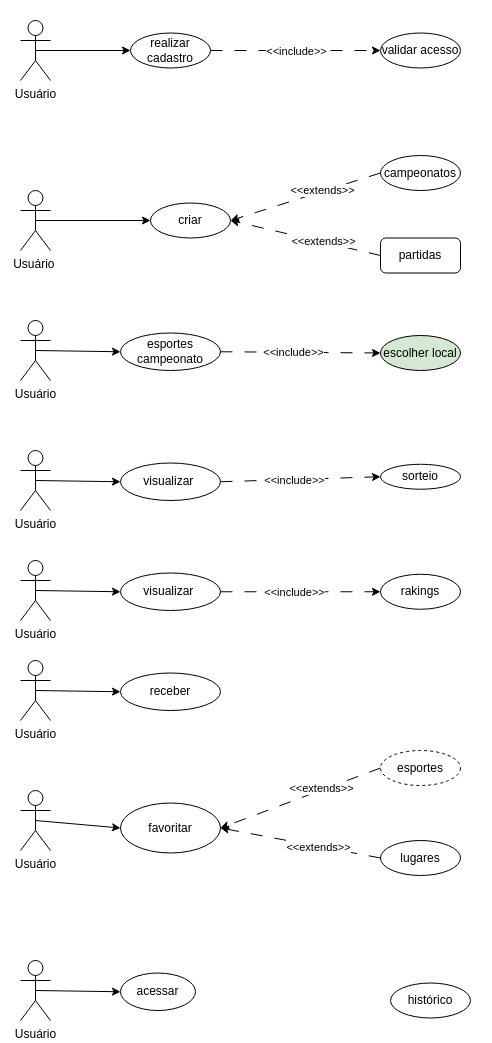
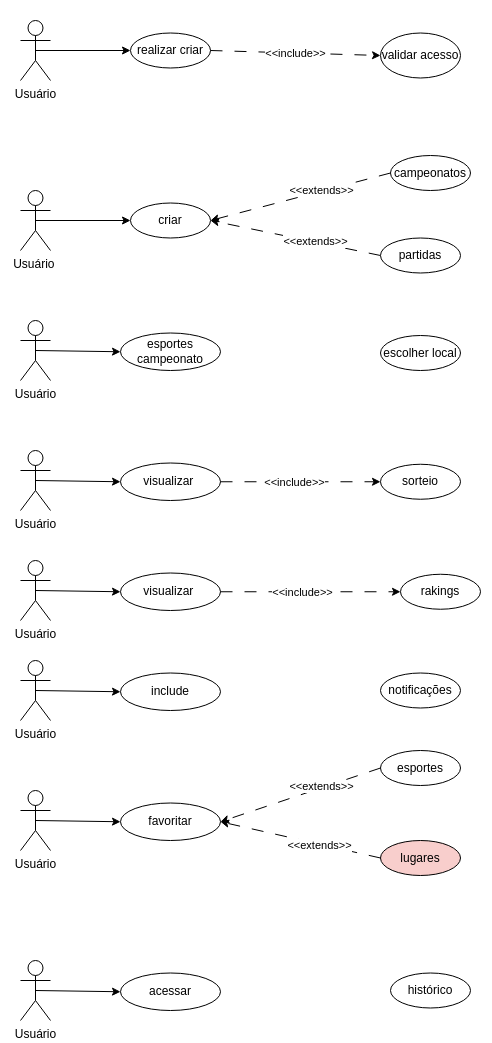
node "realizar cadastro": label "realizar cadastro" -> "realizar criar"
node "validar acesso": size 80x35 -> 80x45
node "campeonatos": moved (421, 173) -> (431, 173)
node "criar": moved (191, 221) -> (171, 221)
node "partidas": shape rounded rectangle -> ellipse
edge "esportes campeonato" -> "escolher local": removed, label "<<include>>"
node "escolher local": fillcolor #d5e8d4 -> #ffffff
node "sorteio": size 80x25 -> 80x35
node "rakings": moved (421, 592) -> (441, 592)
node "notificações": added
node "receber": label "receber" -> "include"
node "esportes": style dashed -> solid
node "favoritar": size 100x50 -> 100x38
node "lugares": fillcolor #ffffff -> #f8cecc
node "acessar": size 75x38 -> 100x38
node "histórico": moved (431, 1001) -> (431, 991)
